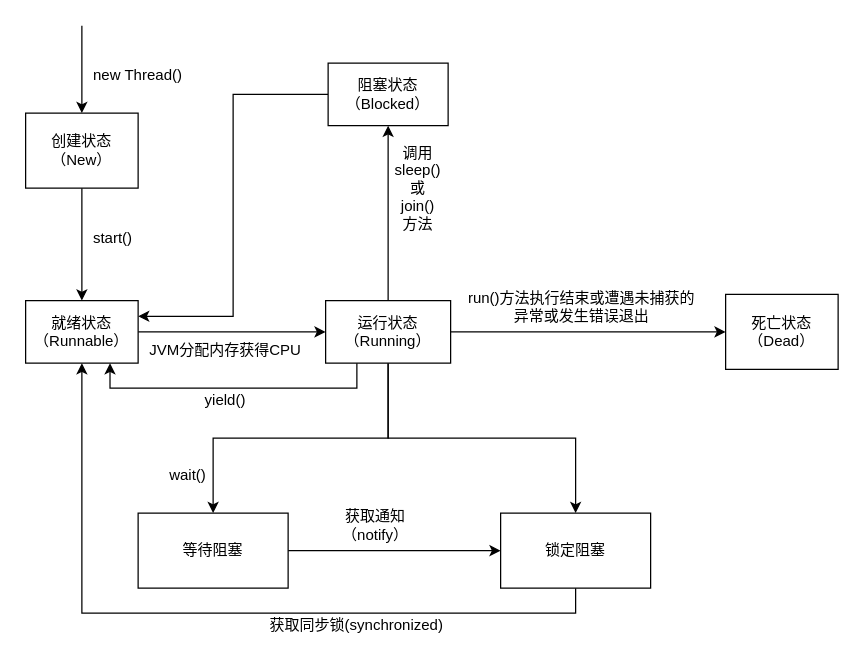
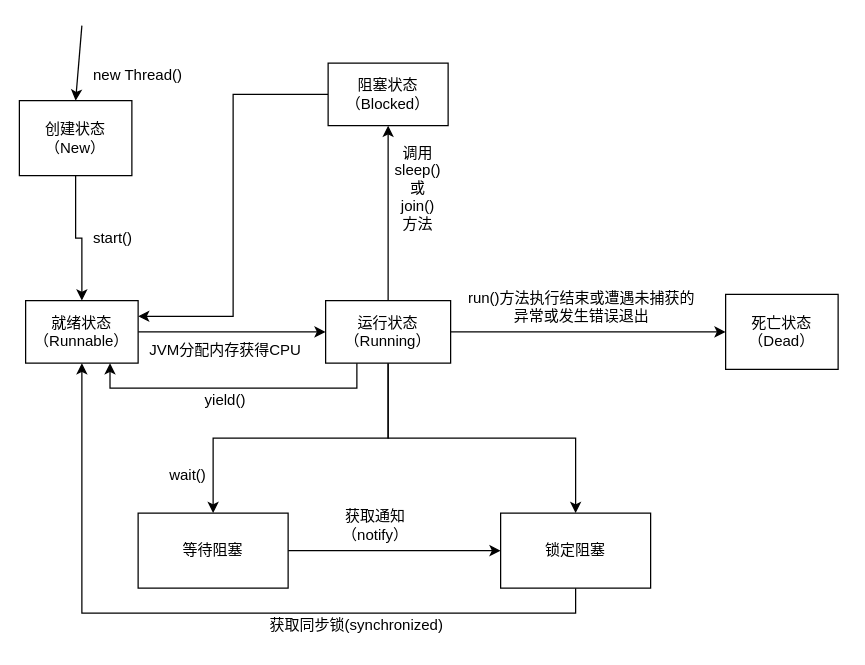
node "创建状态（New）": moved (82, 151) -> (76, 138)
